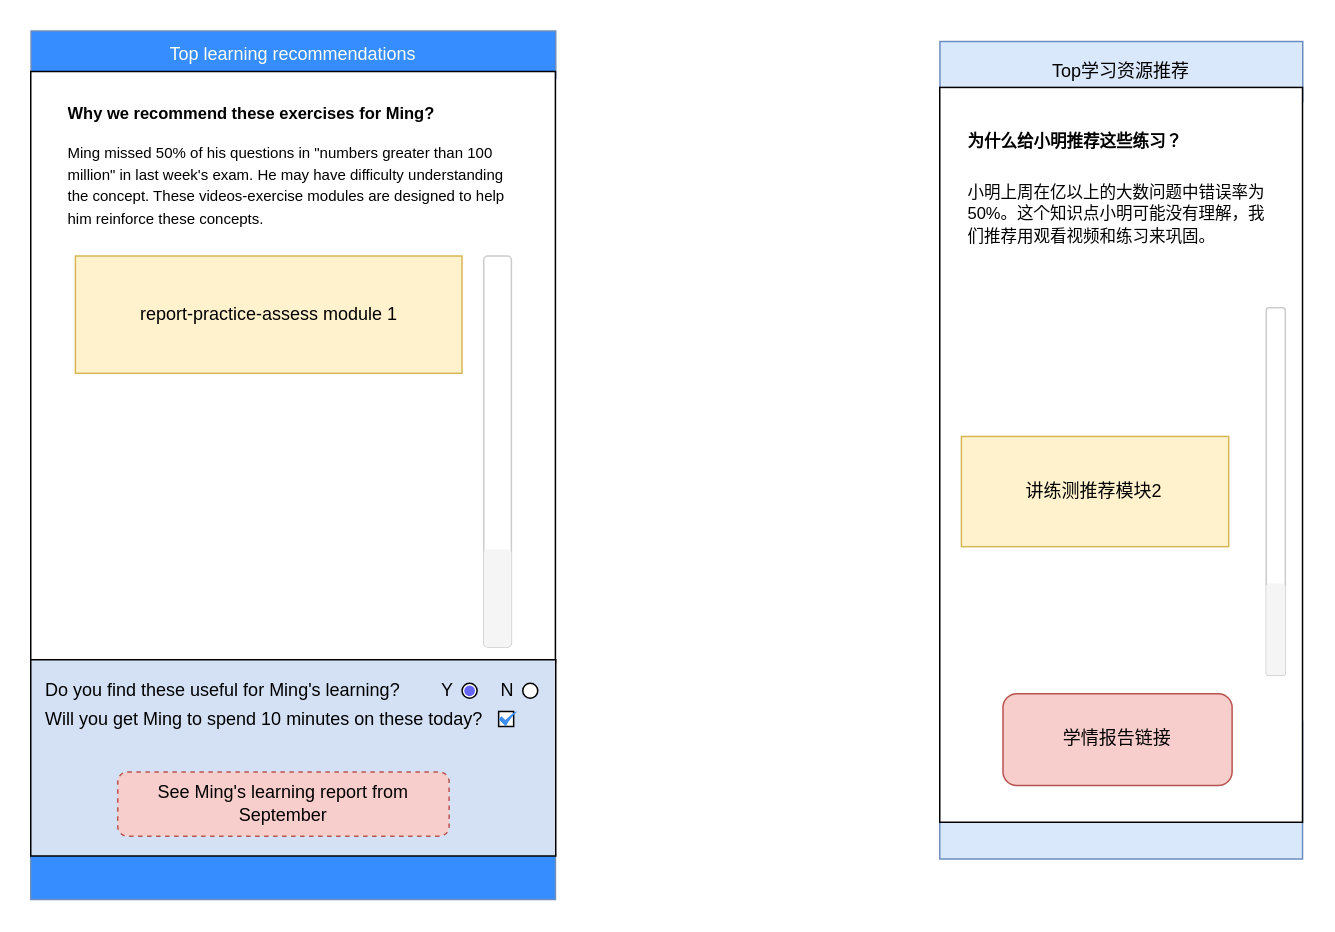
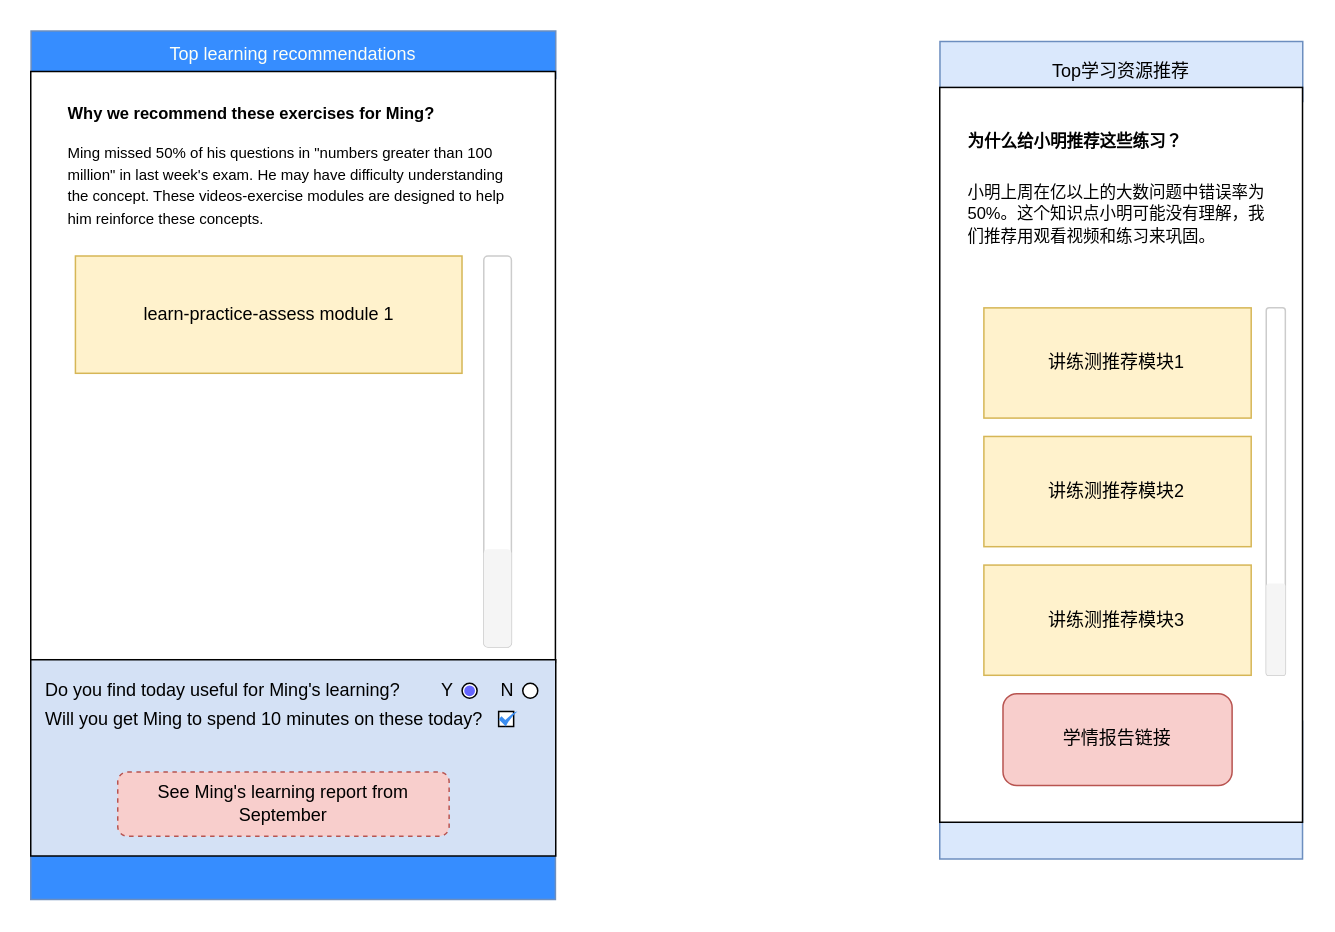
node "report-practice-assess module 1": label "report-practice-assess module 1" -> "learn-practice-assess module 1"
node "讲练测推荐模块1": added
node "讲练测推荐模块2": moved (1095, 491) -> (1118, 491)
node "讲练测推荐模块3": added
node "Do you find these useful for Ming's learning?": label "Do you find these useful for Ming's learning?" -> "Do you find today useful for Ming's learning?"
